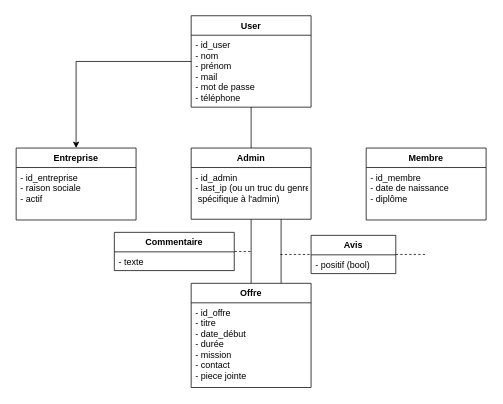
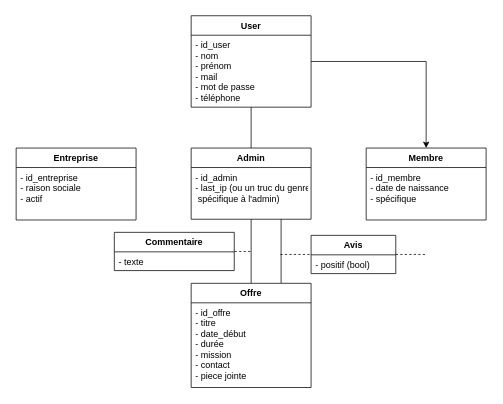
edge "User" -> "Entreprise": removed
edge "User" -> "Membre": added
node "- id_membre - date de naissance - diplôme": label "- id_membre - date de naissance - diplôme" -> "- id_membre - date de naissance - spécifique"
